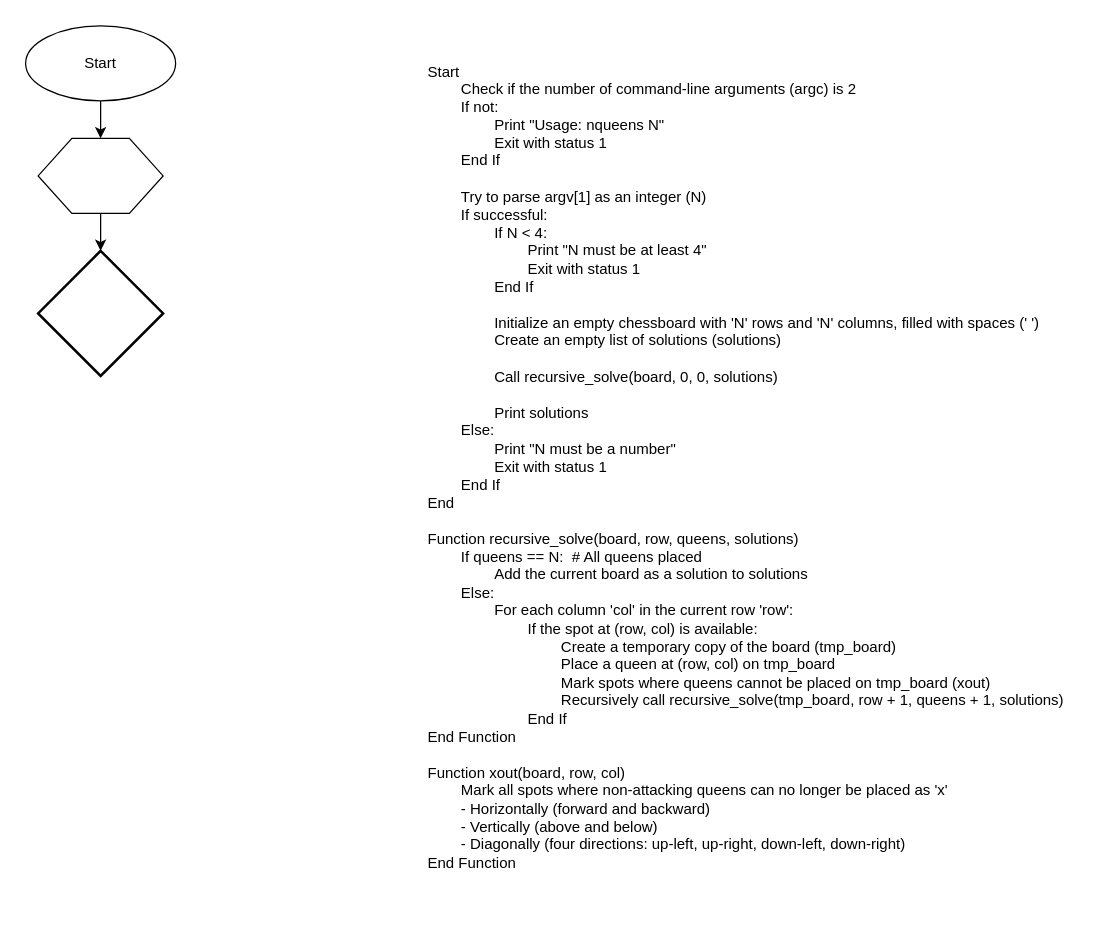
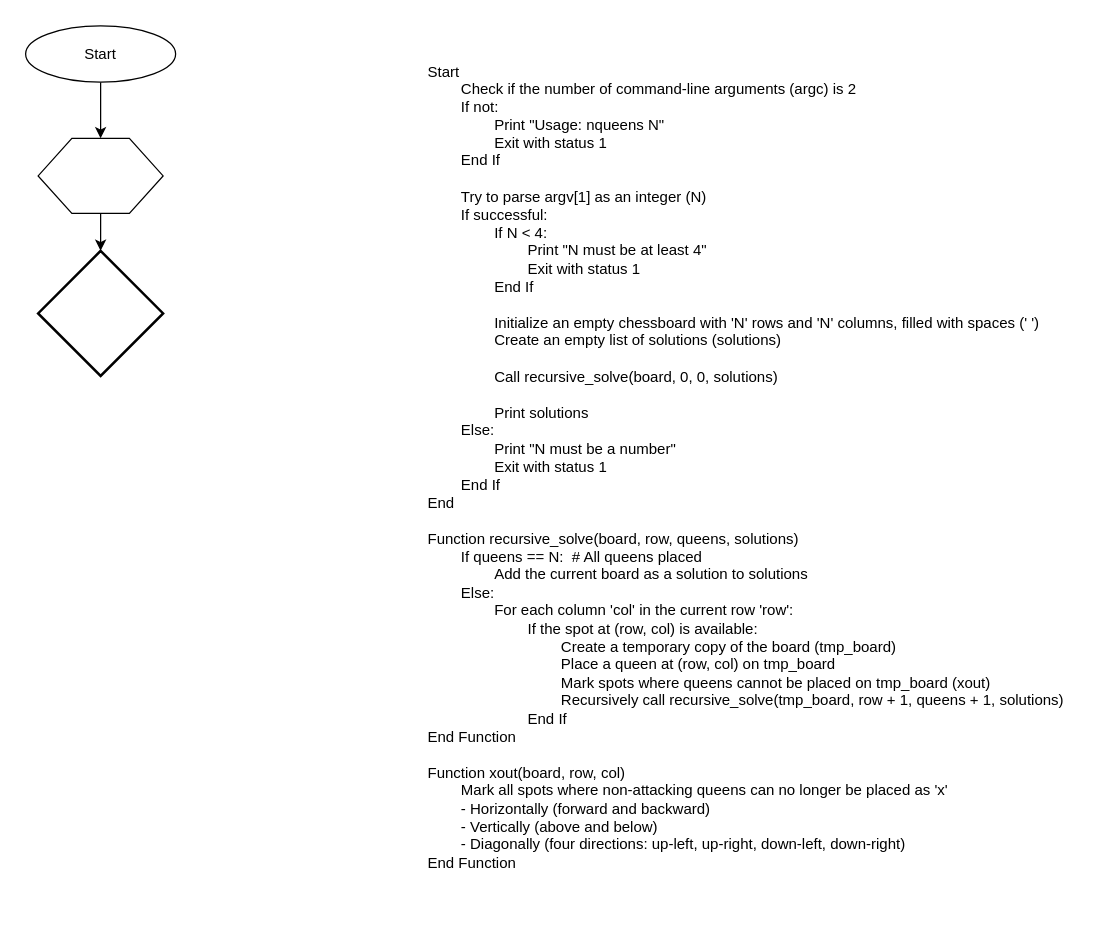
node "Start": size 150x75 -> 150x56
